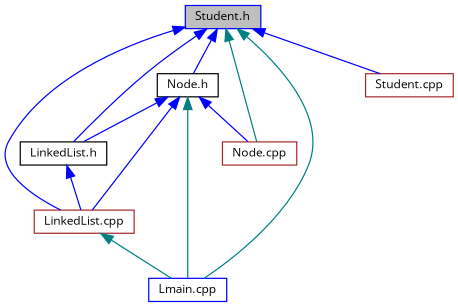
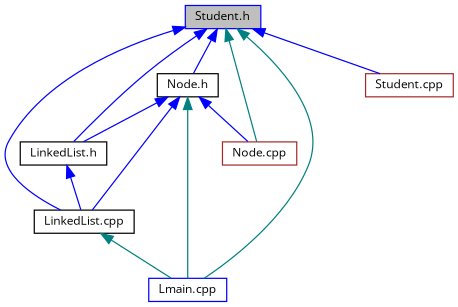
node "LinkedList.cpp": color brown -> black
